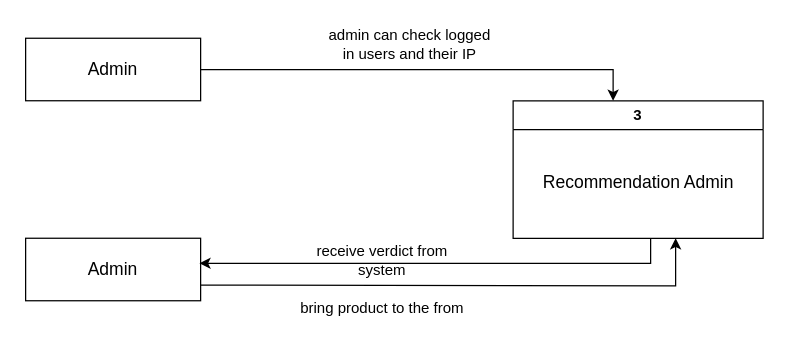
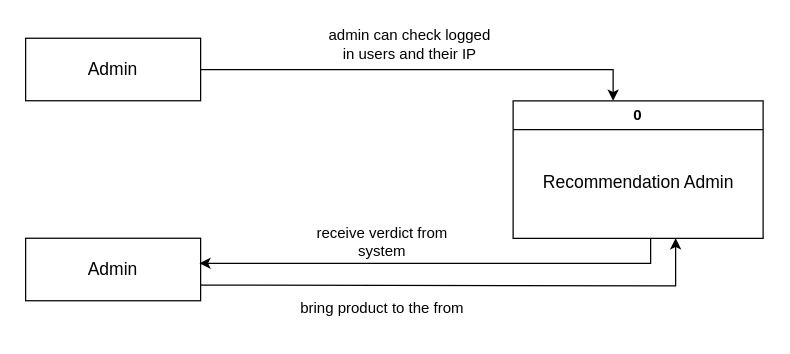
node "3": label "3" -> "0"
node "receive verdict from system": moved (383, 261) -> (383, 242)
